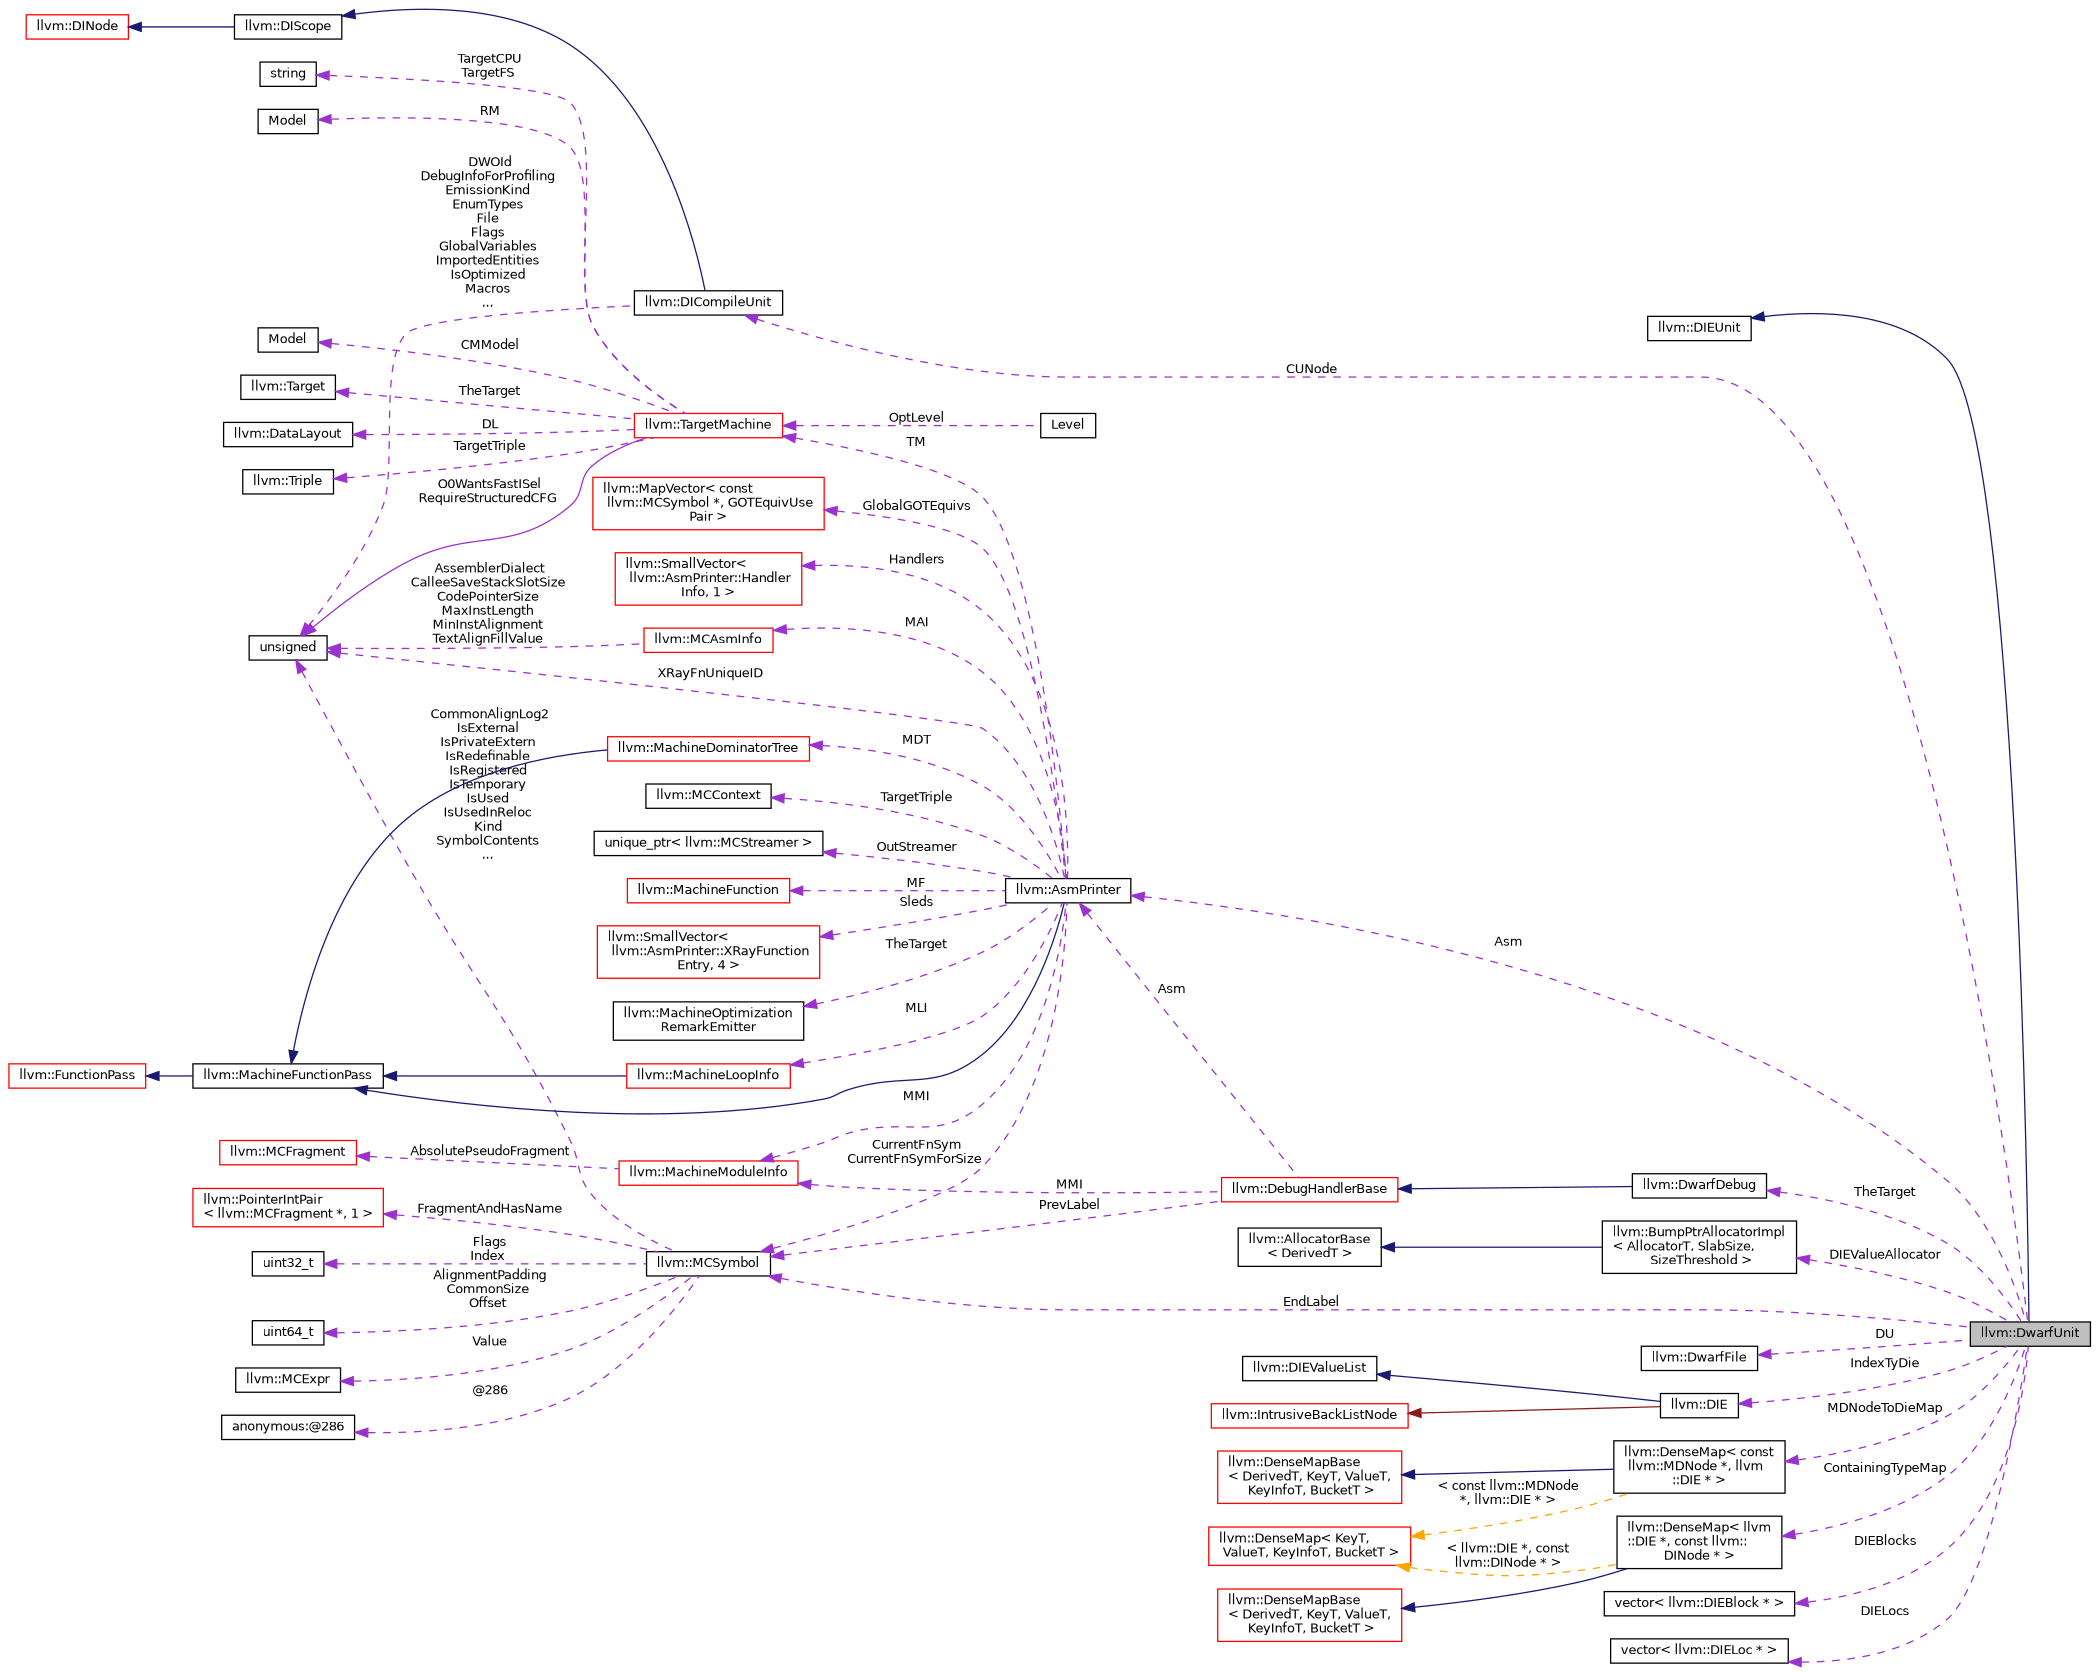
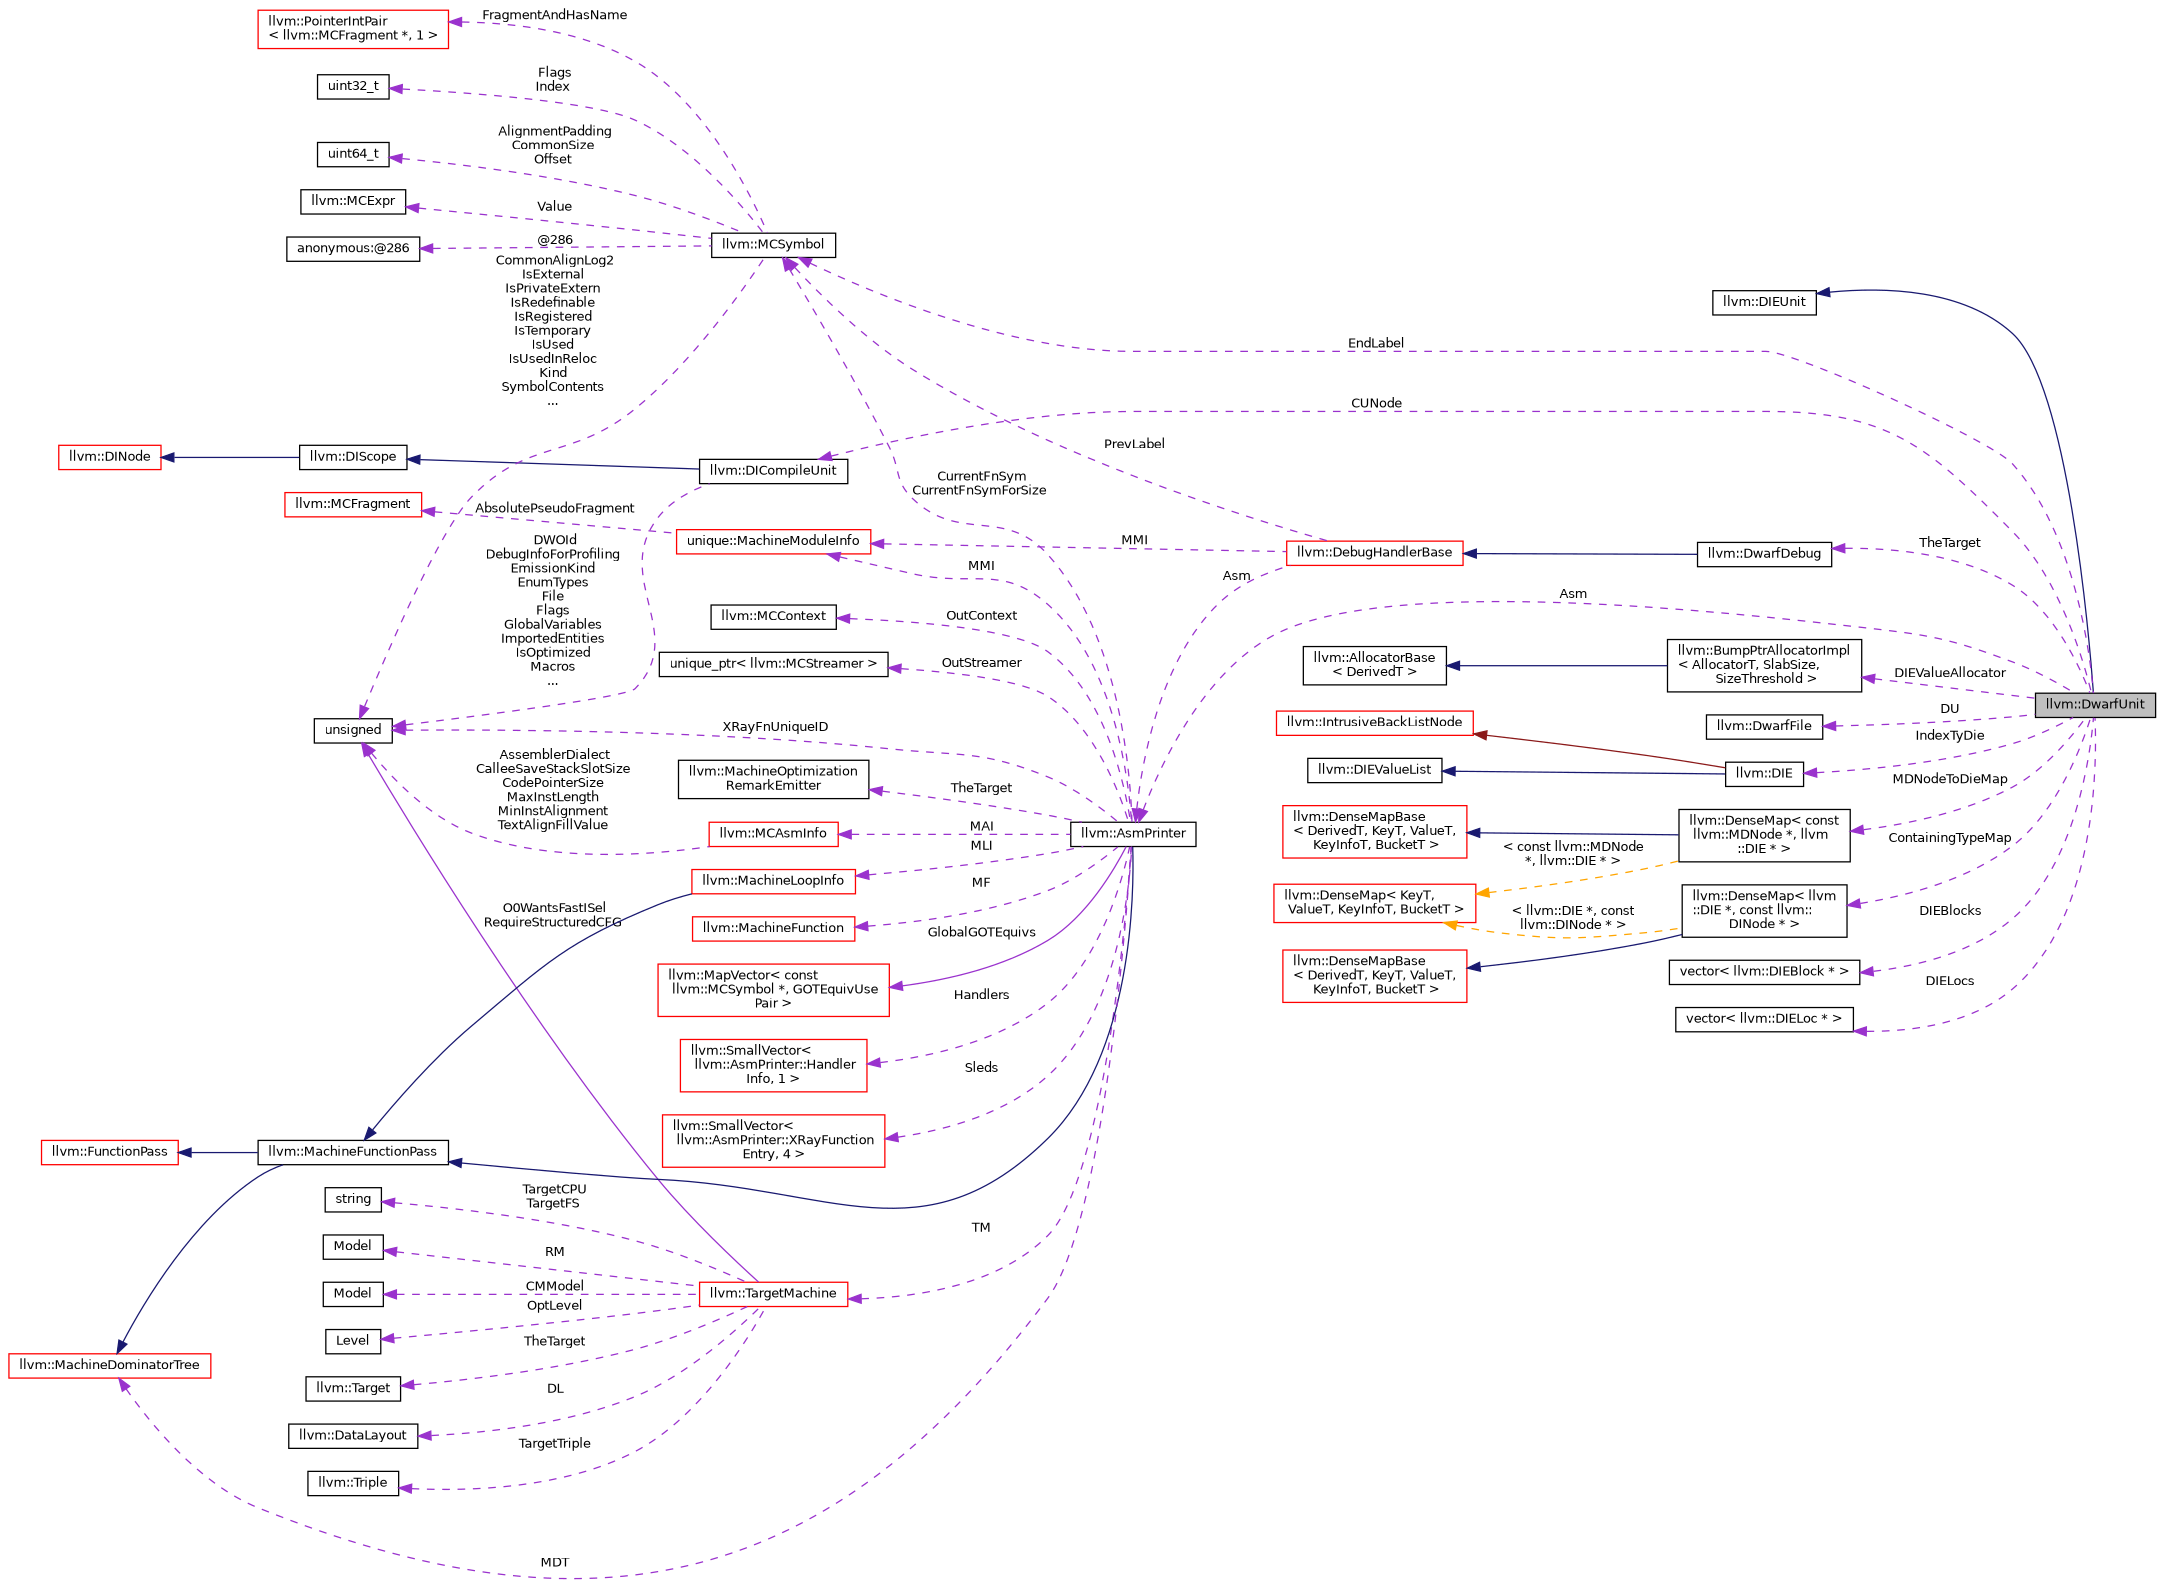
edge "Level" -> "llvm::TargetMachine": reversed
edge "llvm::AsmPrinter" -> "llvm::MapVector< const llvm::MCSymbol *, GOTEquivUse Pair >": style dashed -> solid
edge "llvm::AsmPrinter" -> "llvm::MCContext": label " TargetTriple" -> " OutContext"
edge "llvm::MachineDominatorTree" -> "llvm::MachineFunctionPass": reversed
node "llvm::MachineModuleInfo": label "llvm::MachineModuleInfo" -> "unique::MachineModuleInfo"
